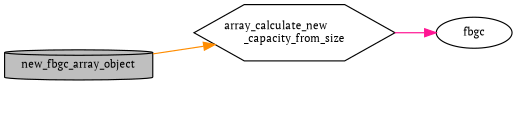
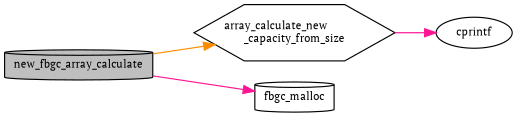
node "fbgc": label "fbgc" -> "cprintf"
node "new_fbgc_array_object": label "new_fbgc_array_object" -> "new_fbgc_array_calculate"
node "fbgc_malloc": added
